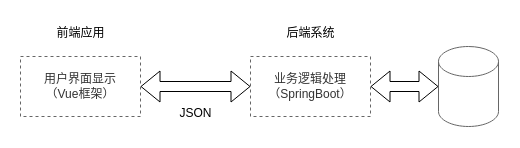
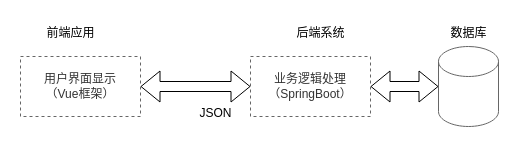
node "前端应用": moved (81, 34) -> (71, 34)
node "后端系统": moved (311, 34) -> (321, 34)
node "数据库": added
node "JSON": moved (196, 114) -> (216, 114)
